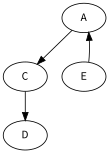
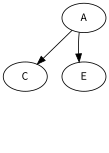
edge "E" -> "A": reversed
node "D": removed
